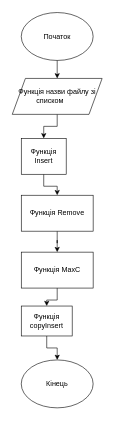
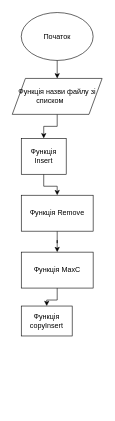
edge "Функція copyInsert" -> "Кінець": removed
node "Кінець": removed
